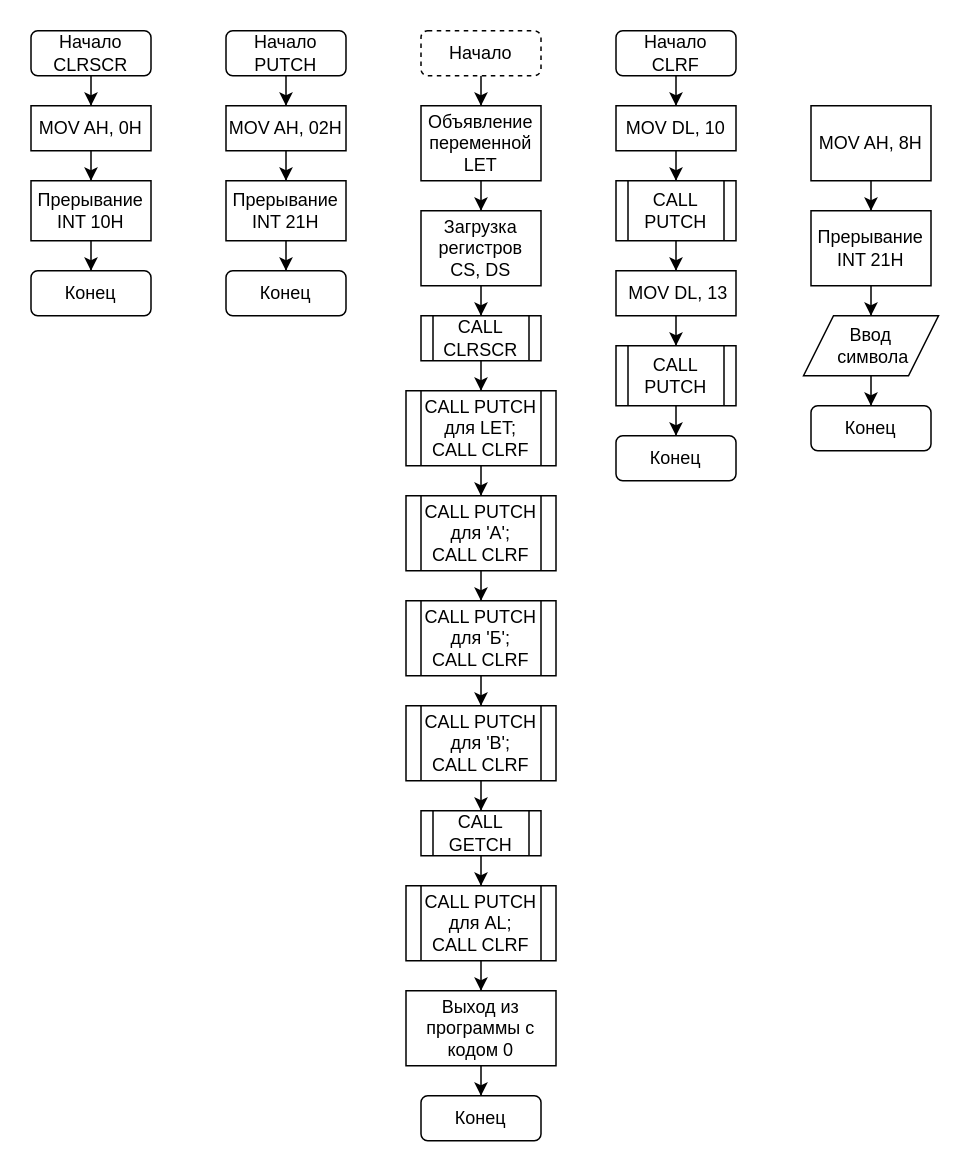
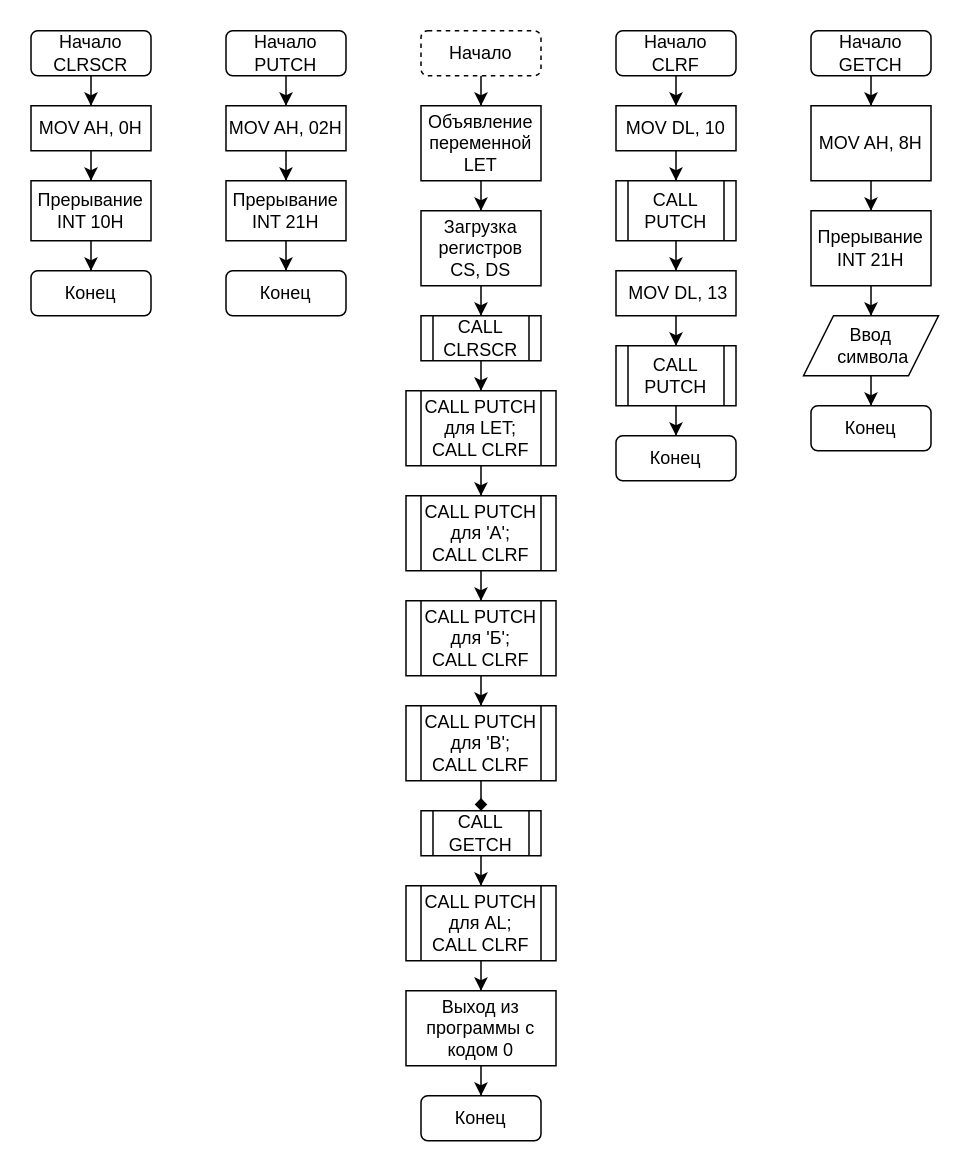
node "Начало GETCH": added
edge "Начало GETCH" -> "MOV AH, 8H": added
edge "CALL PUTCH для 'В'; CALL CLRF" -> "CALL GETCH": arrowhead classic -> diamond
